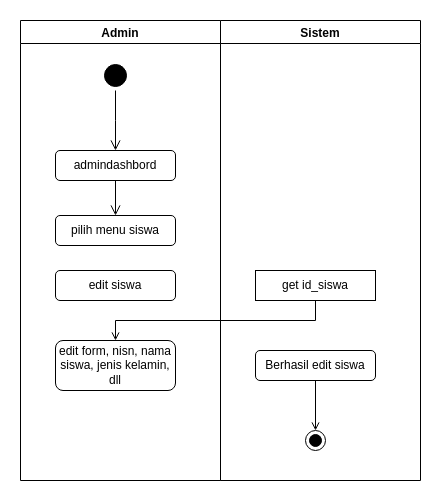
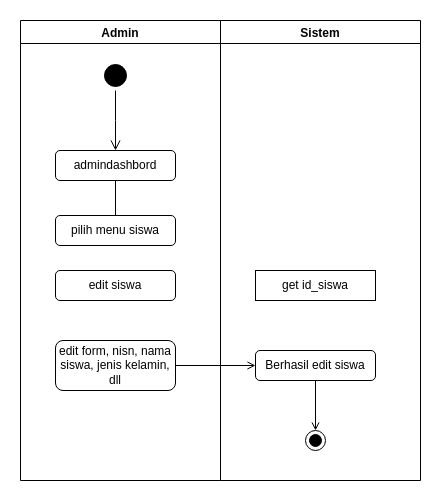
edge "admindashbord" -> "pilih menu siswa": arrowhead open -> none
edge "get id_siswa" -> "edit form, nisn, nama siswa, jenis kelamin, dll": removed
edge "edit form, nisn, nama siswa, jenis kelamin, dll" -> "Berhasil edit siswa": added
